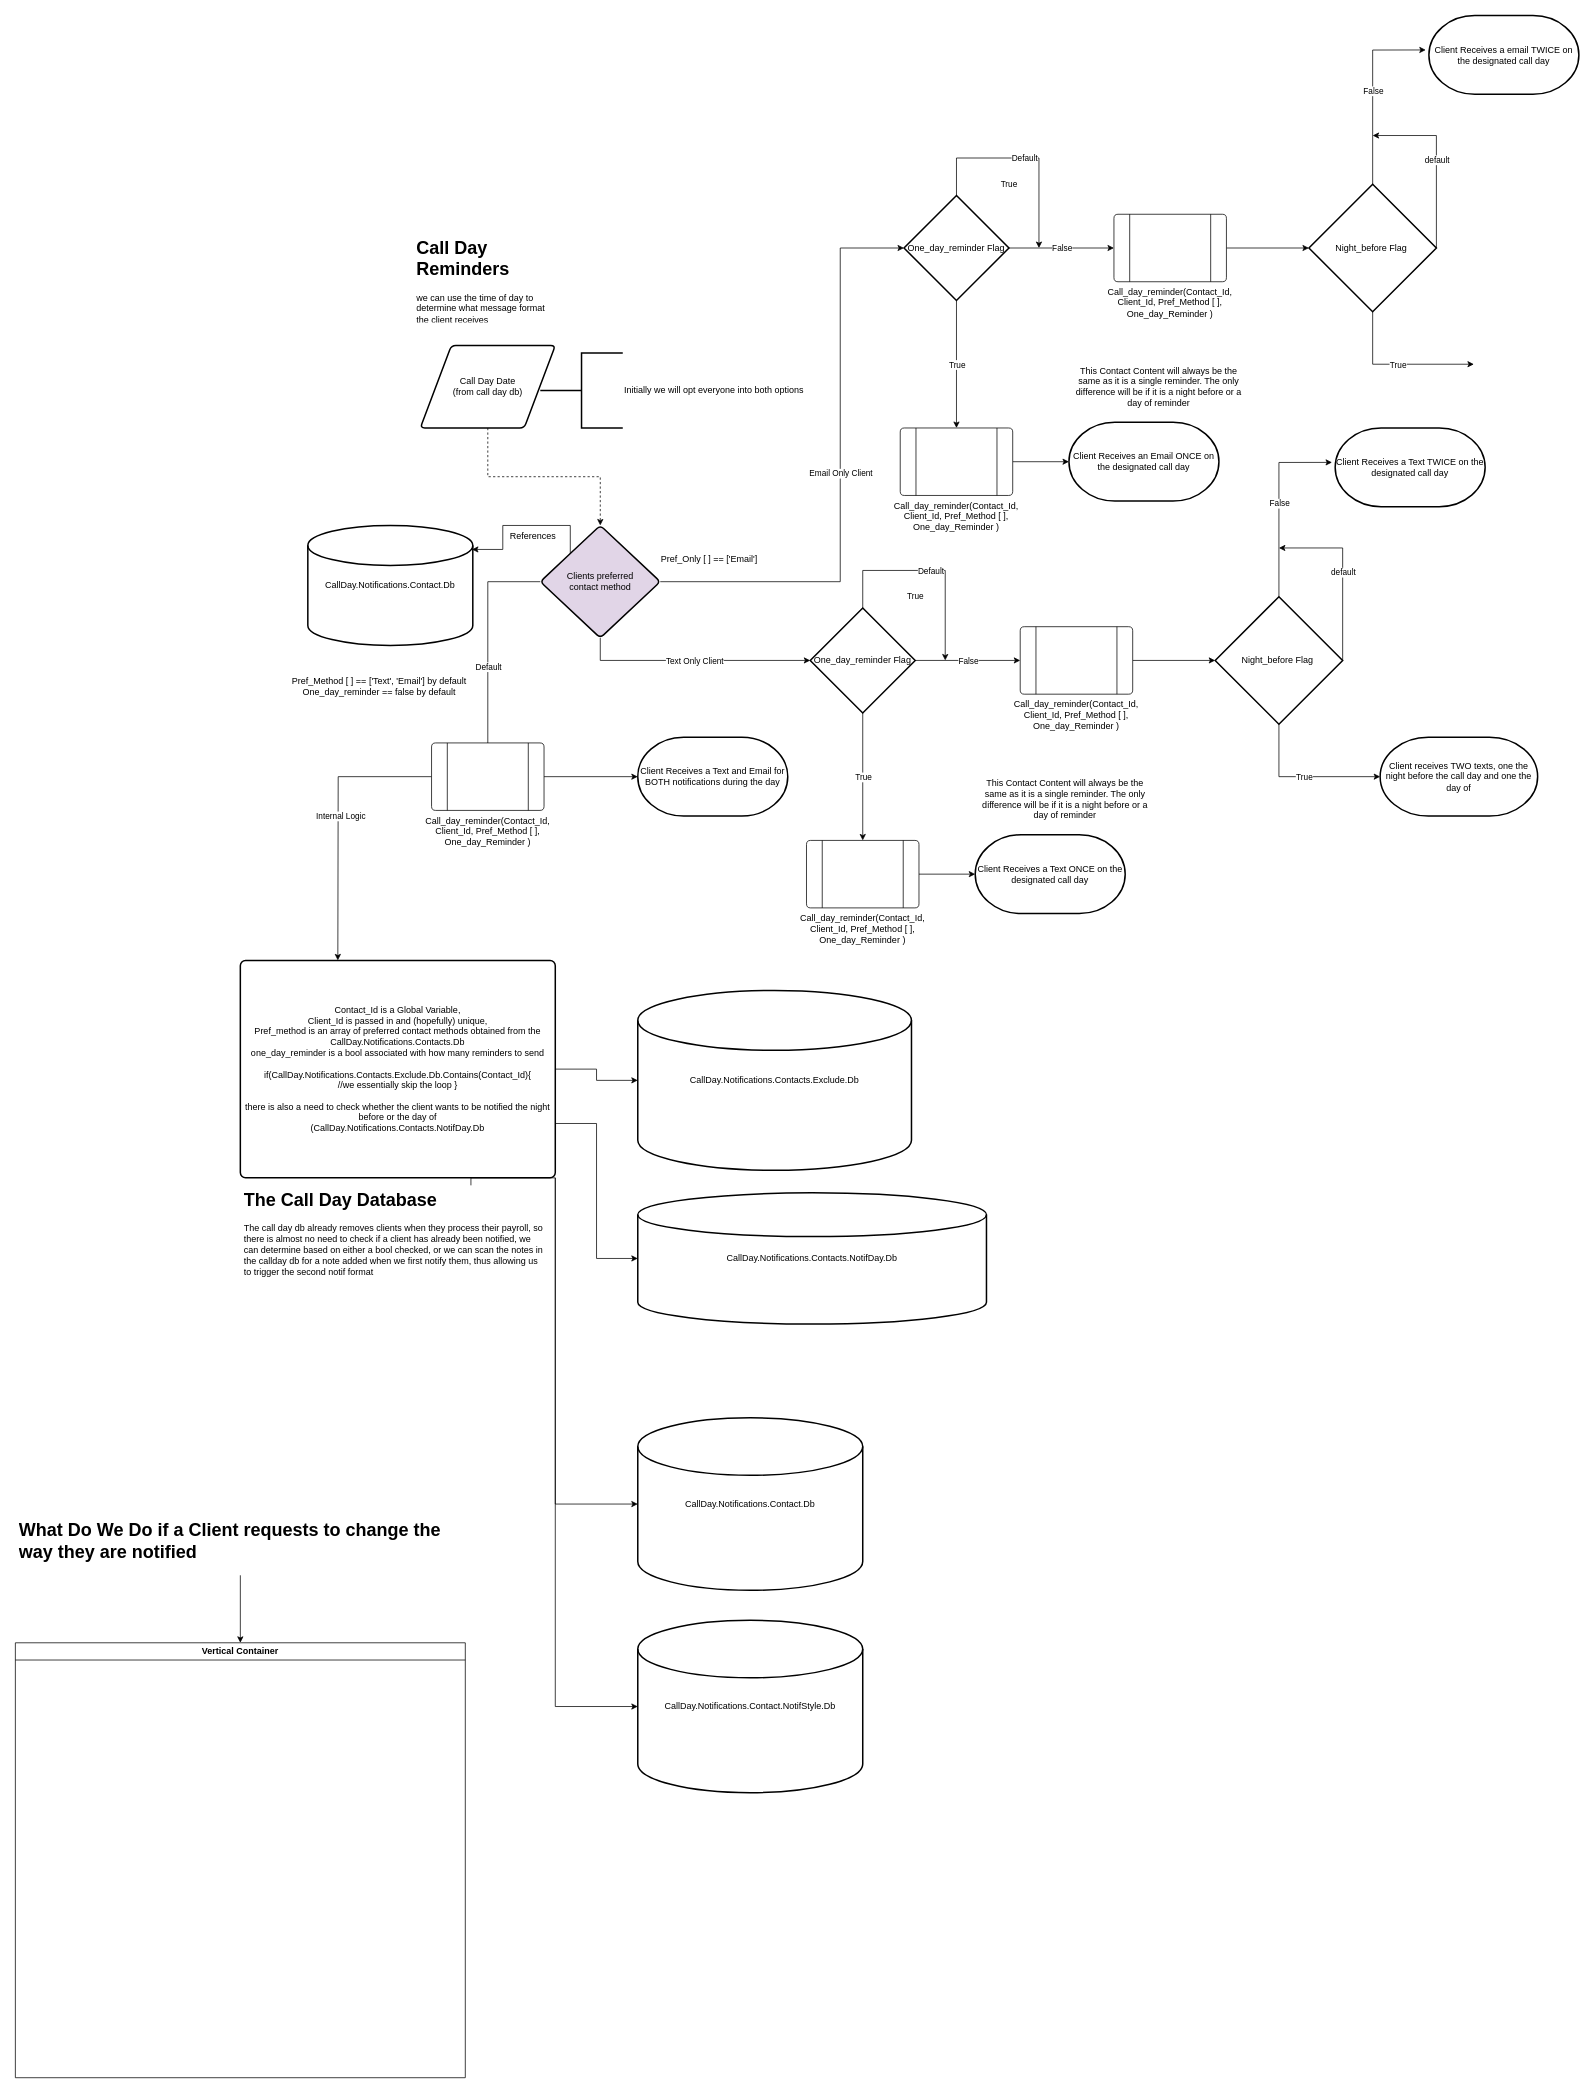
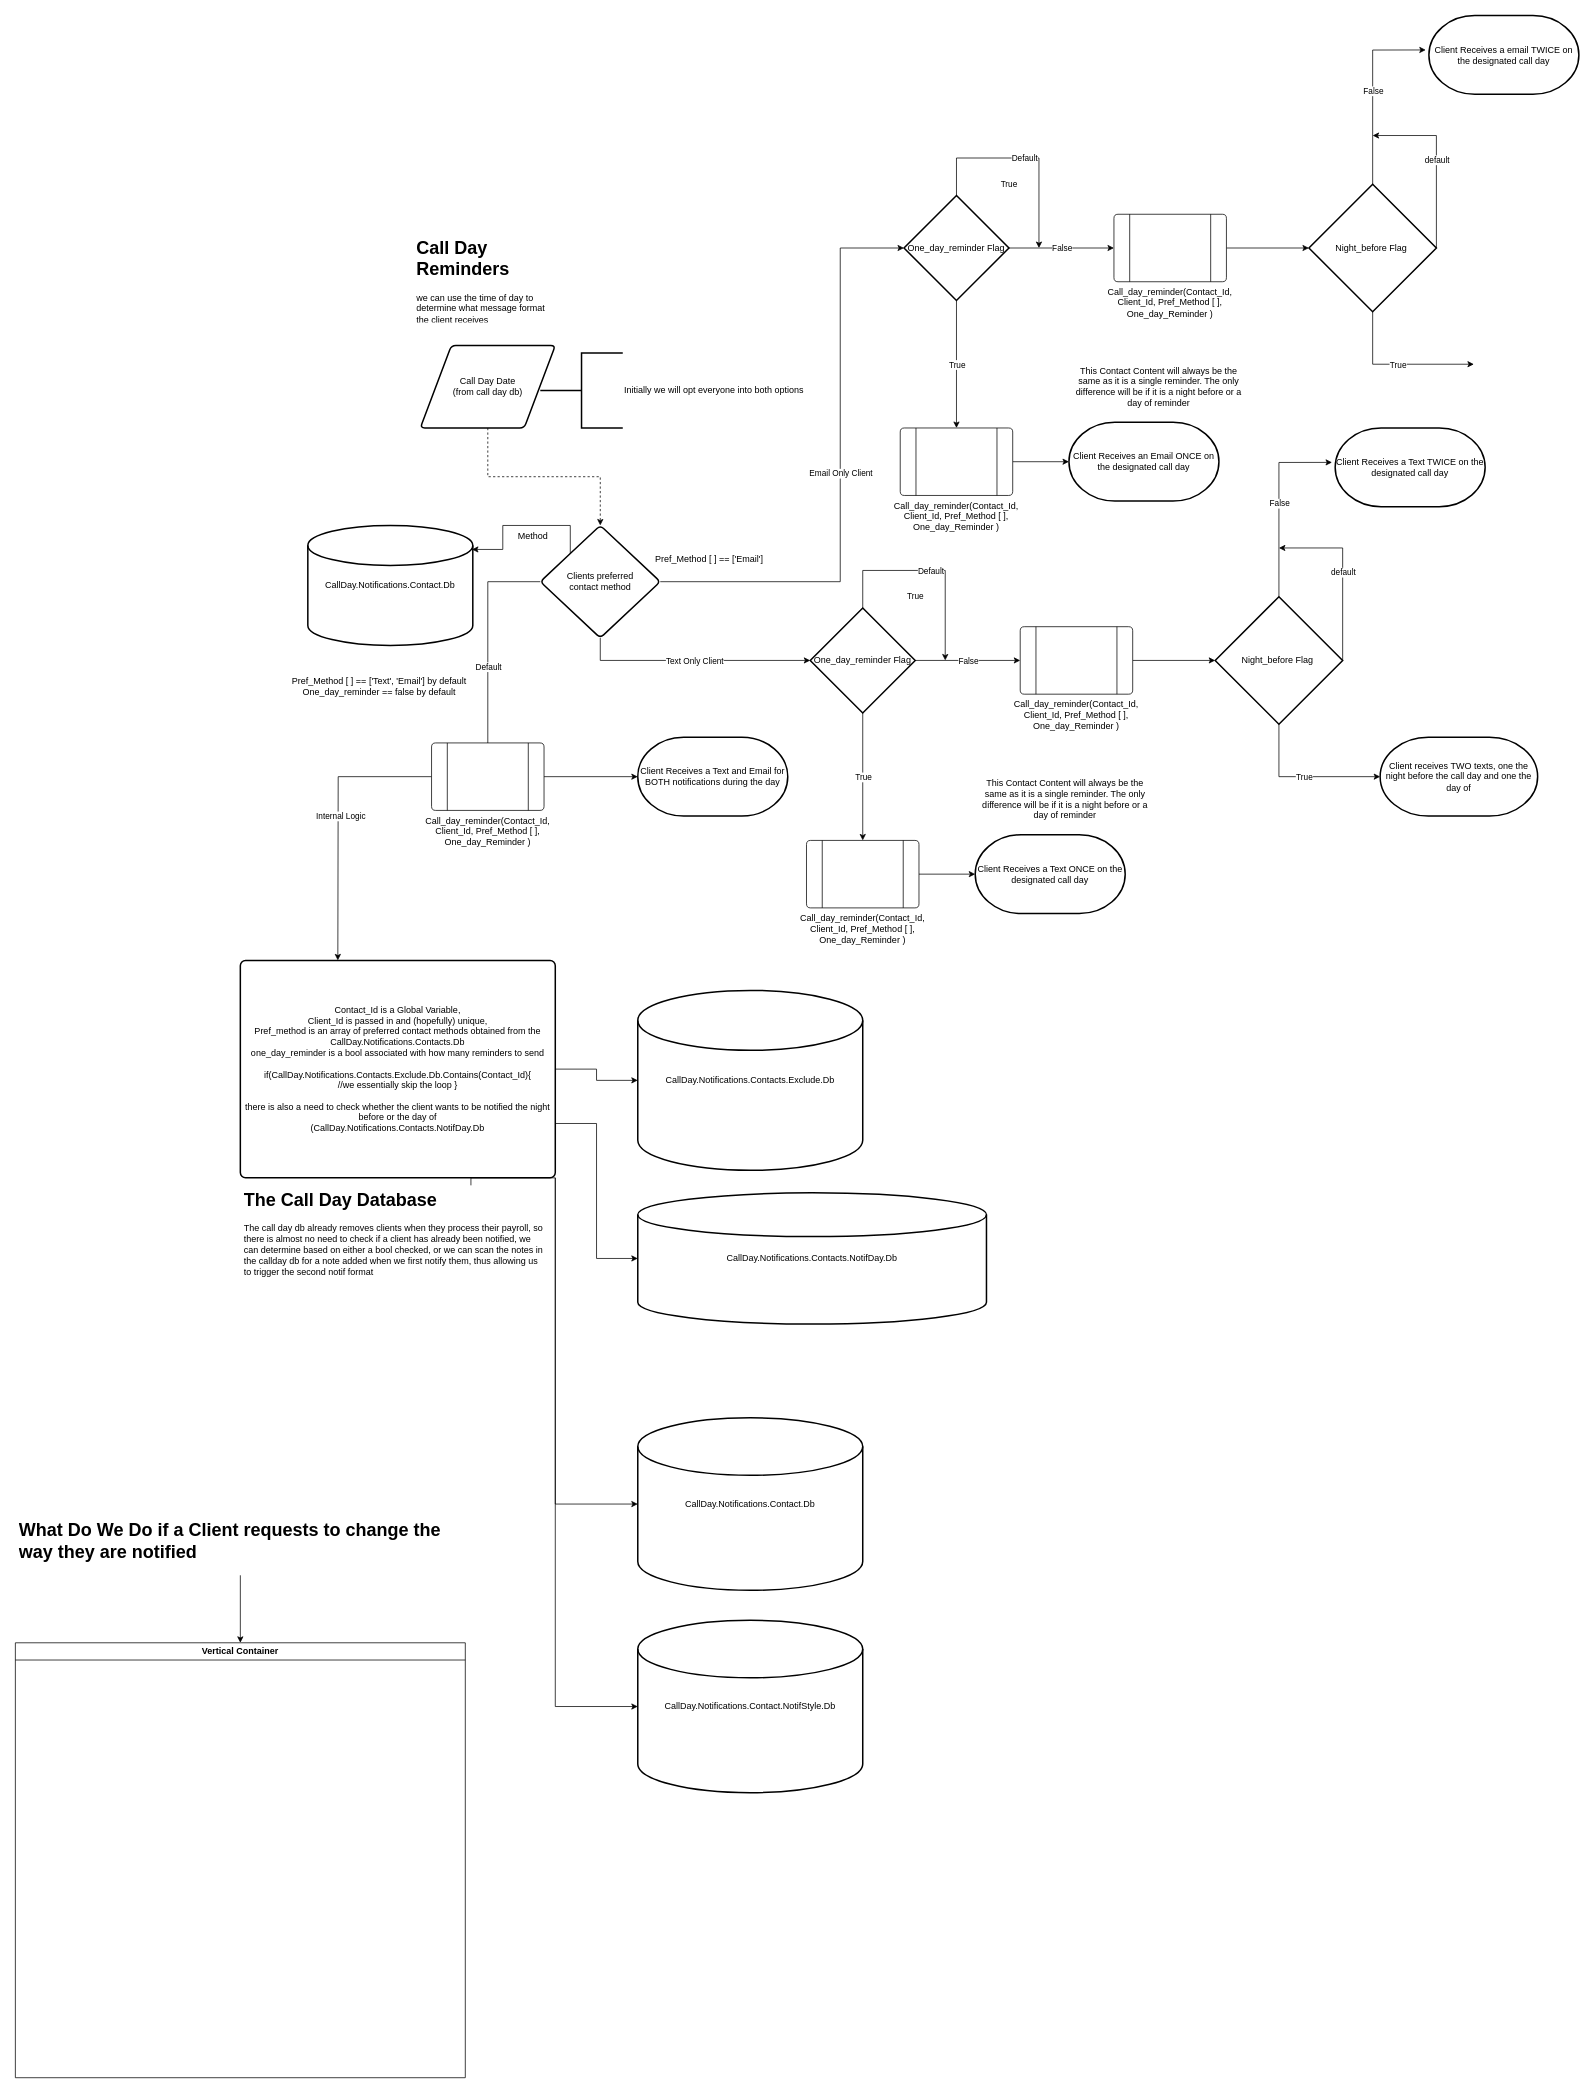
node "References": label "References" -> "Method"
node "Pref_Only [ ] == ['Email']": label "Pref_Only [ ] == ['Email']" -> "Pref_Method [ ] == ['Email']"
node "Clients preferred contact method": fillcolor #e1d5e7 -> #ffffff
node "CallDay.Notifications.Contacts.Exclude.Db": size 274x180 -> 225x180
